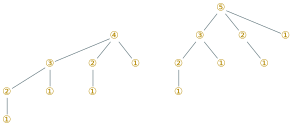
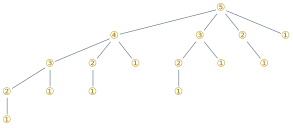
edge "⑤" -- "④": added
